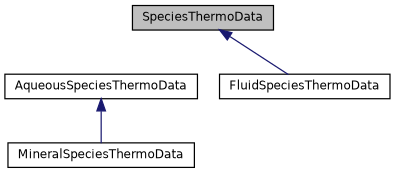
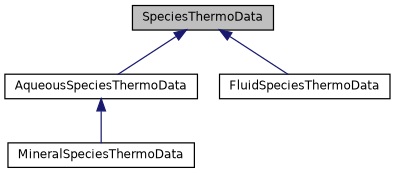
edge "AqueousSpeciesThermoData" -> "SpeciesThermoData": added
